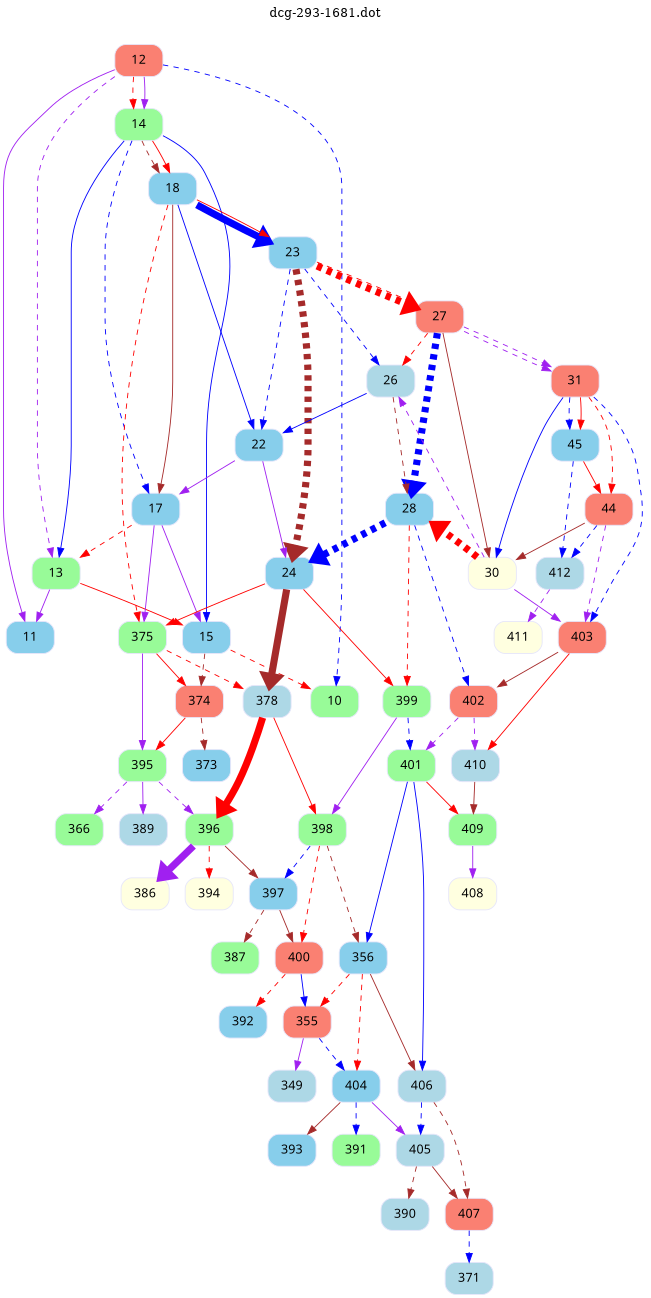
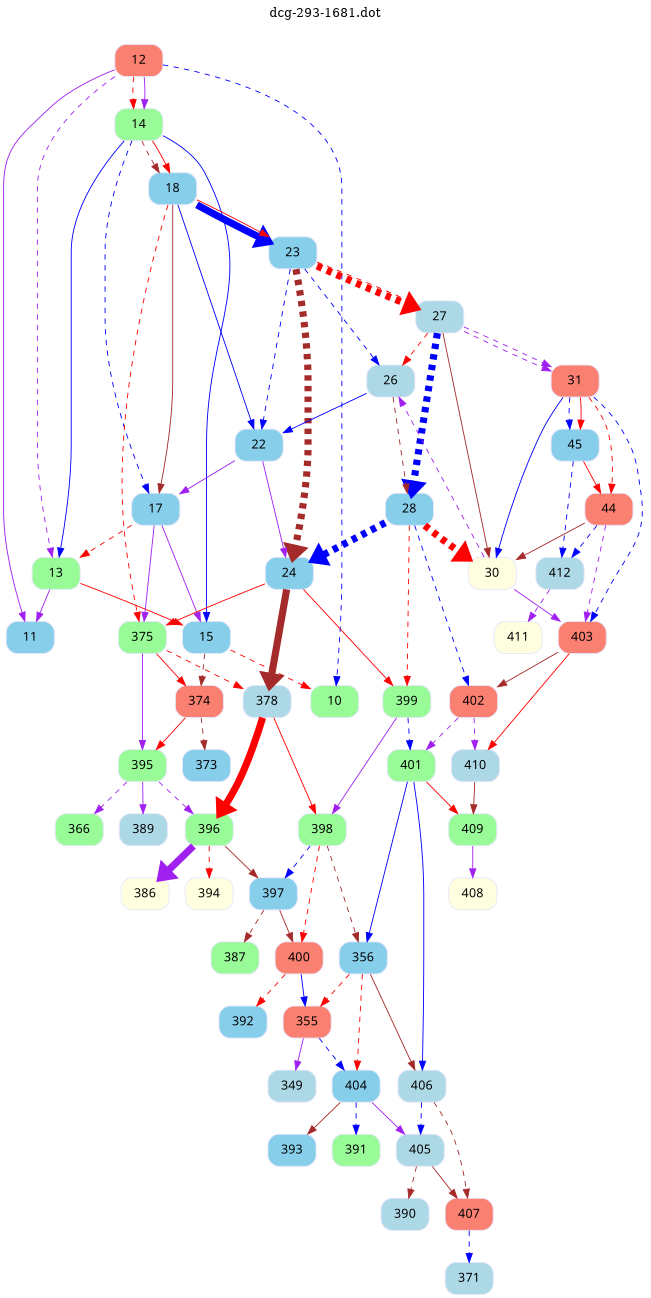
node "27": fillcolor salmon -> lightblue
edge "30" -> "28": reversed
